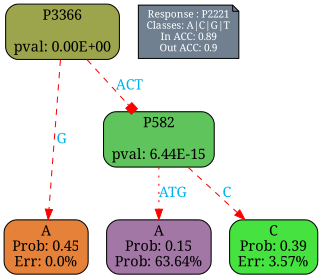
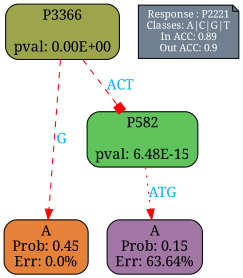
node "P582 pval: 6.44E-15": label "P582 pval: 6.44E-15" -> "P582 pval: 6.48E-15"
node "A Prob: 0.15 Prob: 63.64%": label "A Prob: 0.15 Prob: 63.64%" -> "A Prob: 0.15 Err: 63.64%"
node "C Prob: 0.39 Err: 3.57%": removed
